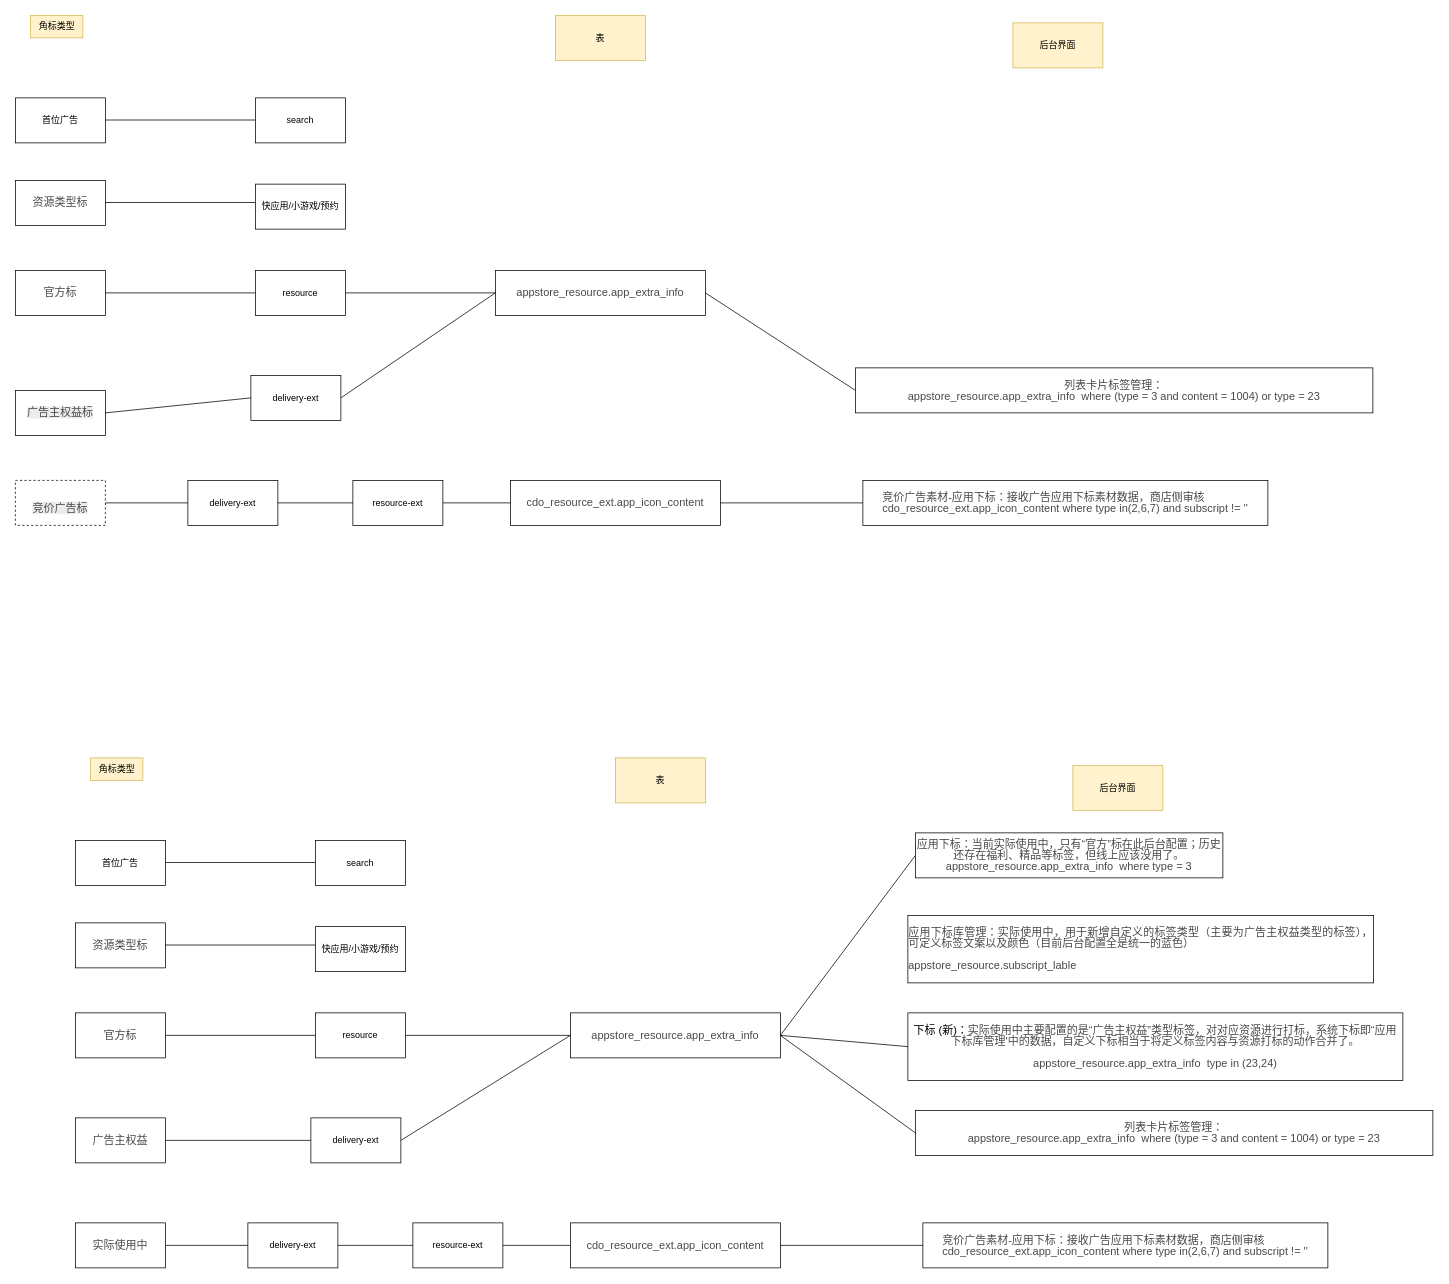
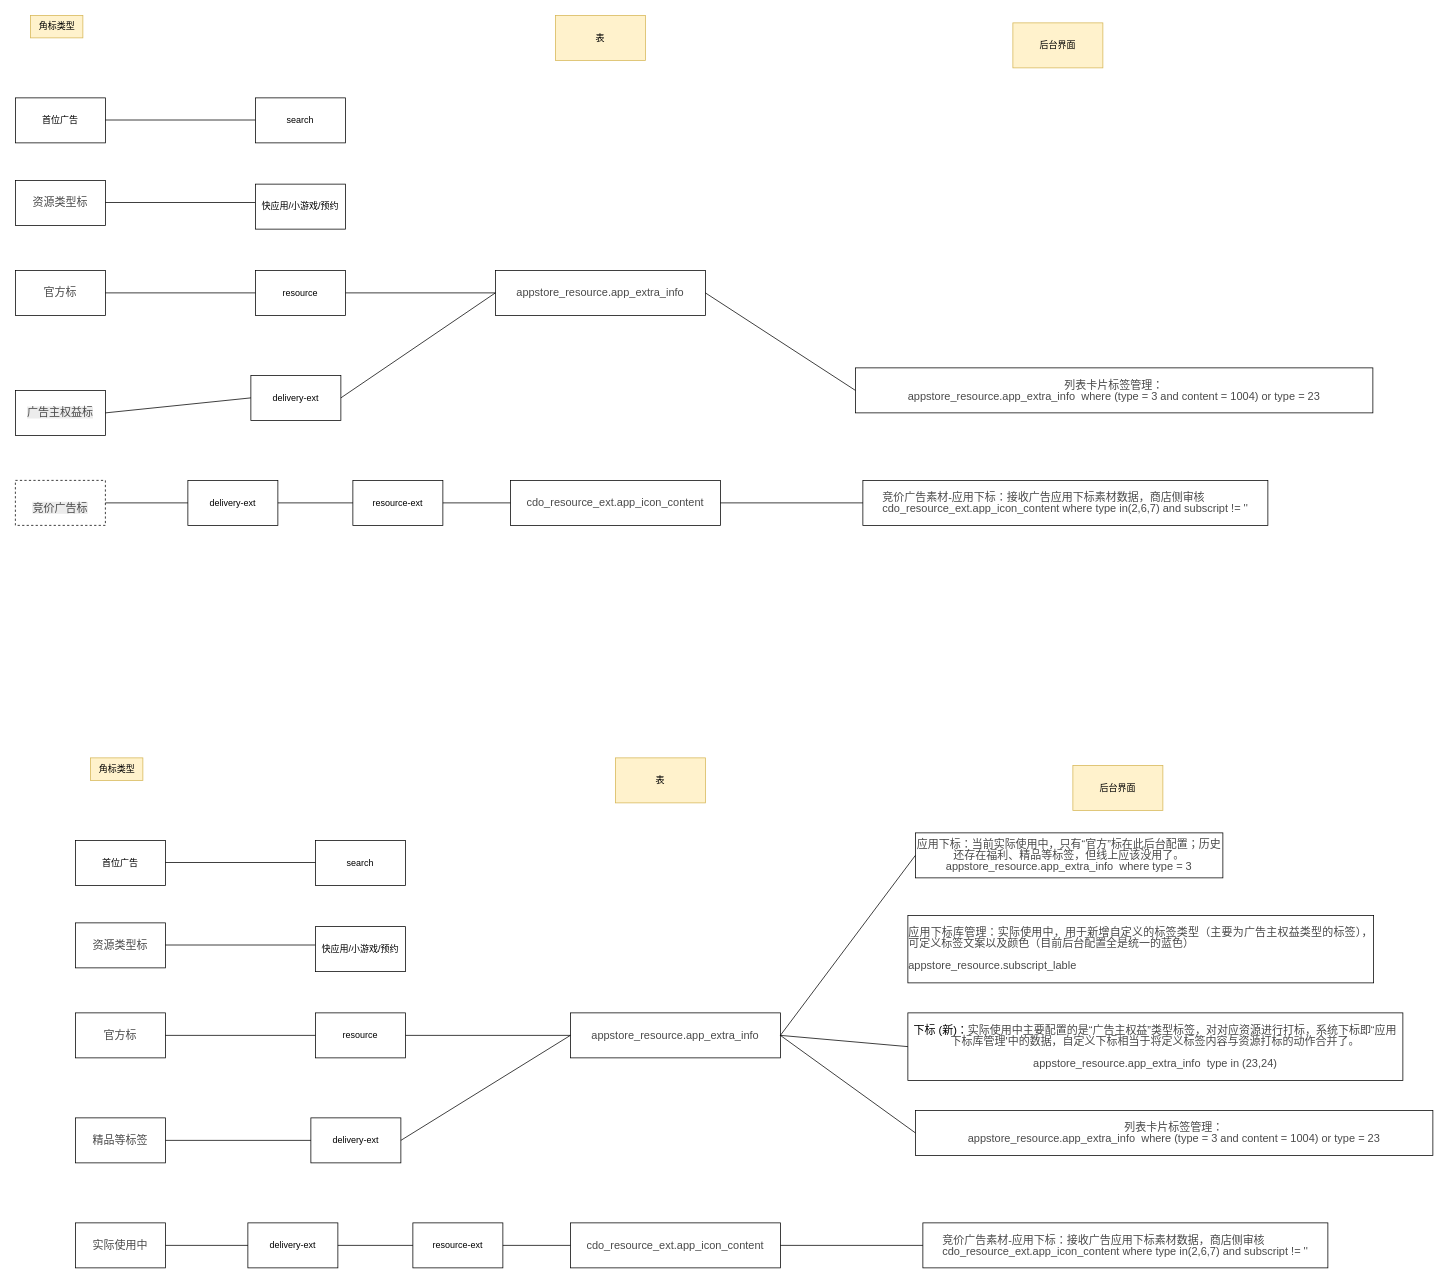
node "广告主权益": label "广告主权益" -> "精品等标签"
